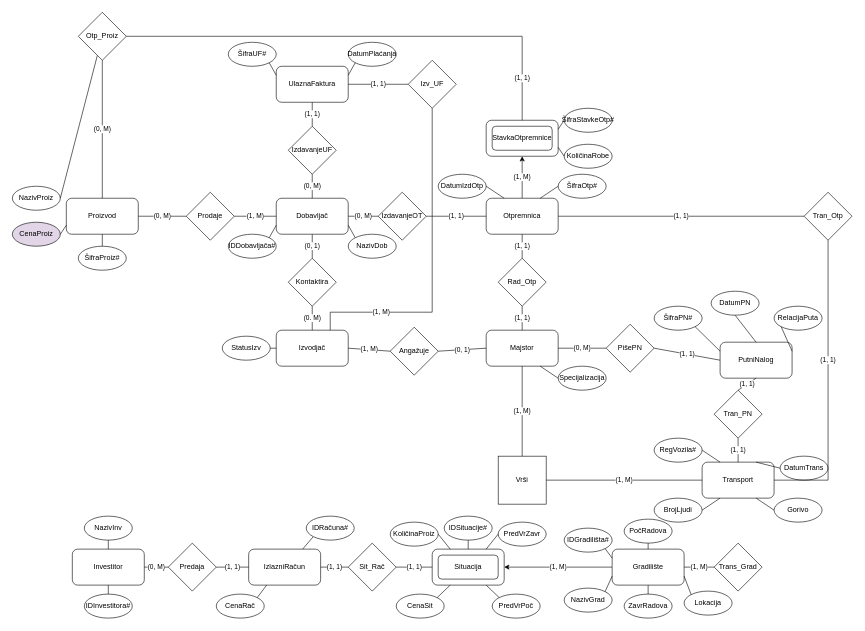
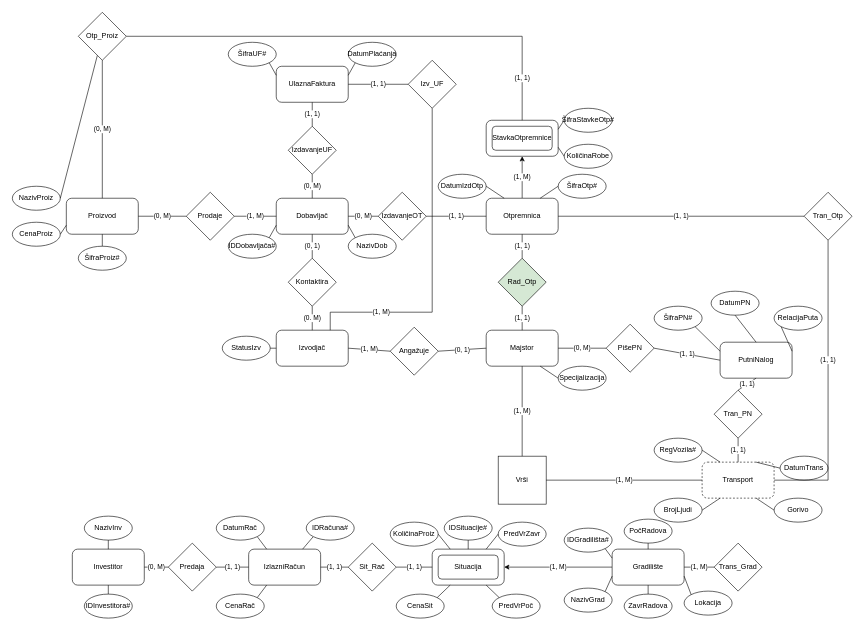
node "CenaProiz": fillcolor #e1d5e7 -> #ffffff
node "Rad_Otp": fillcolor #ffffff -> #d5e8d4
node "Transport": style solid -> dashed
node "DatumRač": added
edge "DatumRač" -- "IzlazniRačun": added
